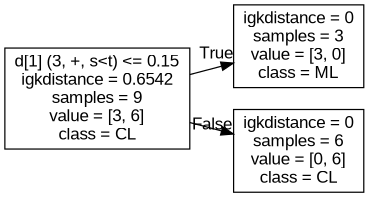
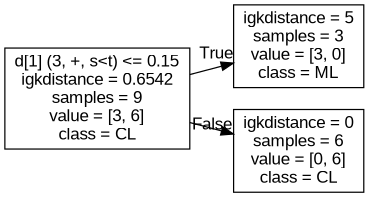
node "igkdistance = 0 samples = 3 value = [3, 0] class = ML": label "igkdistance = 0 samples = 3 value = [3, 0] class = ML" -> "igkdistance = 5 samples = 3 value = [3, 0] class = ML"
